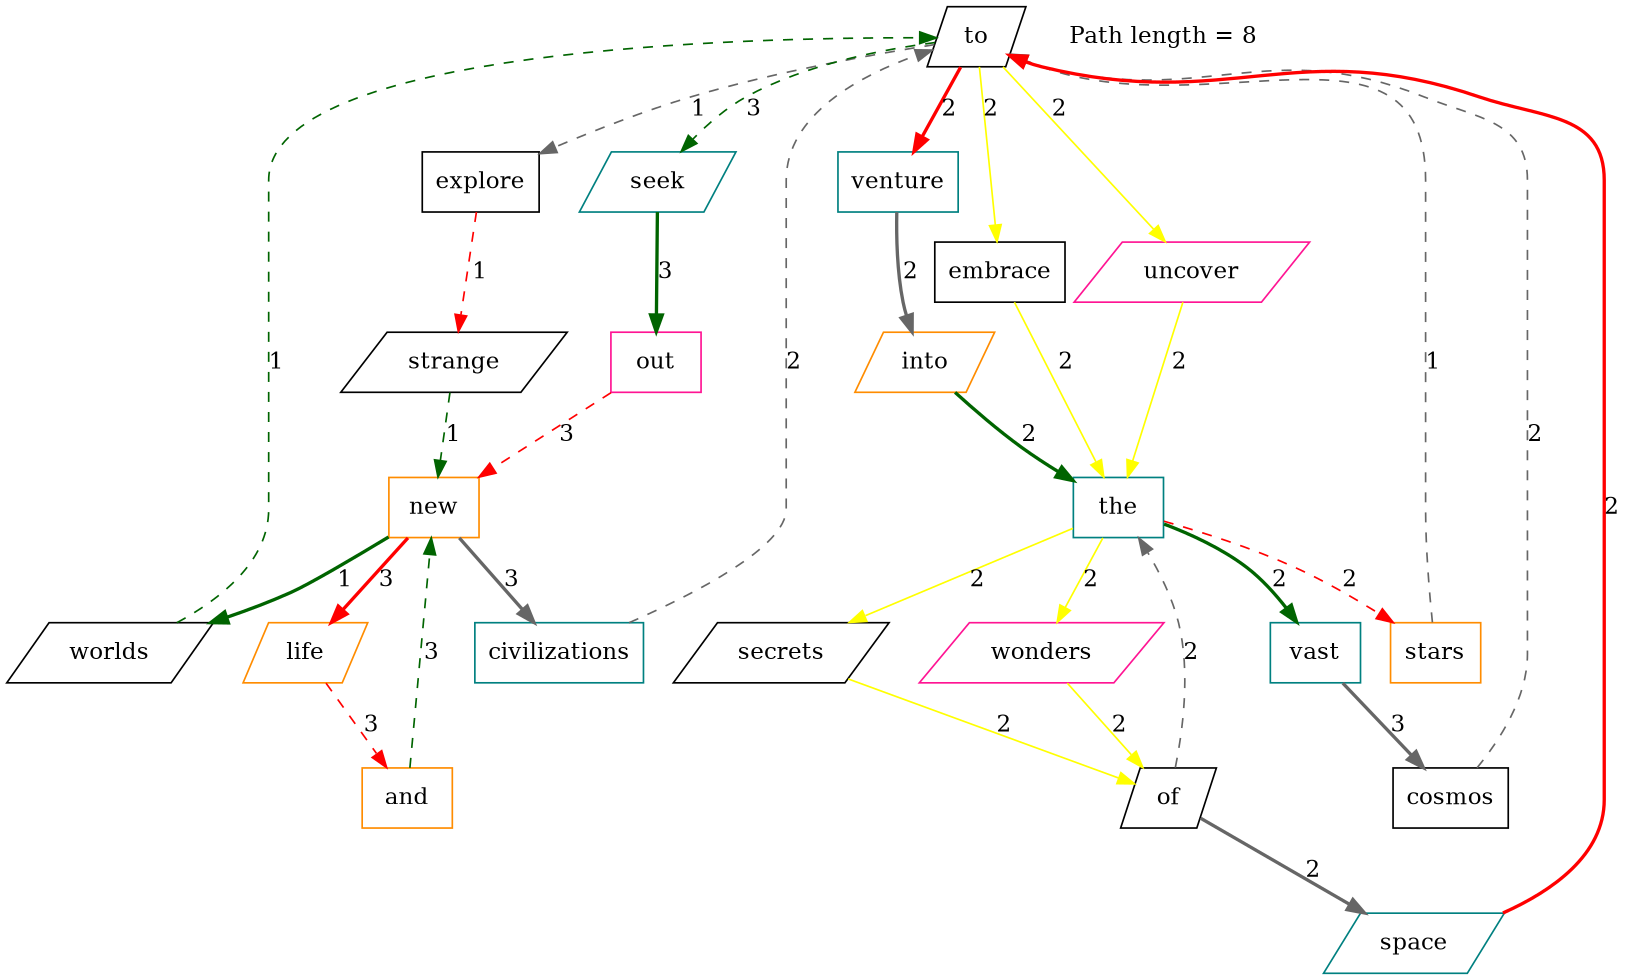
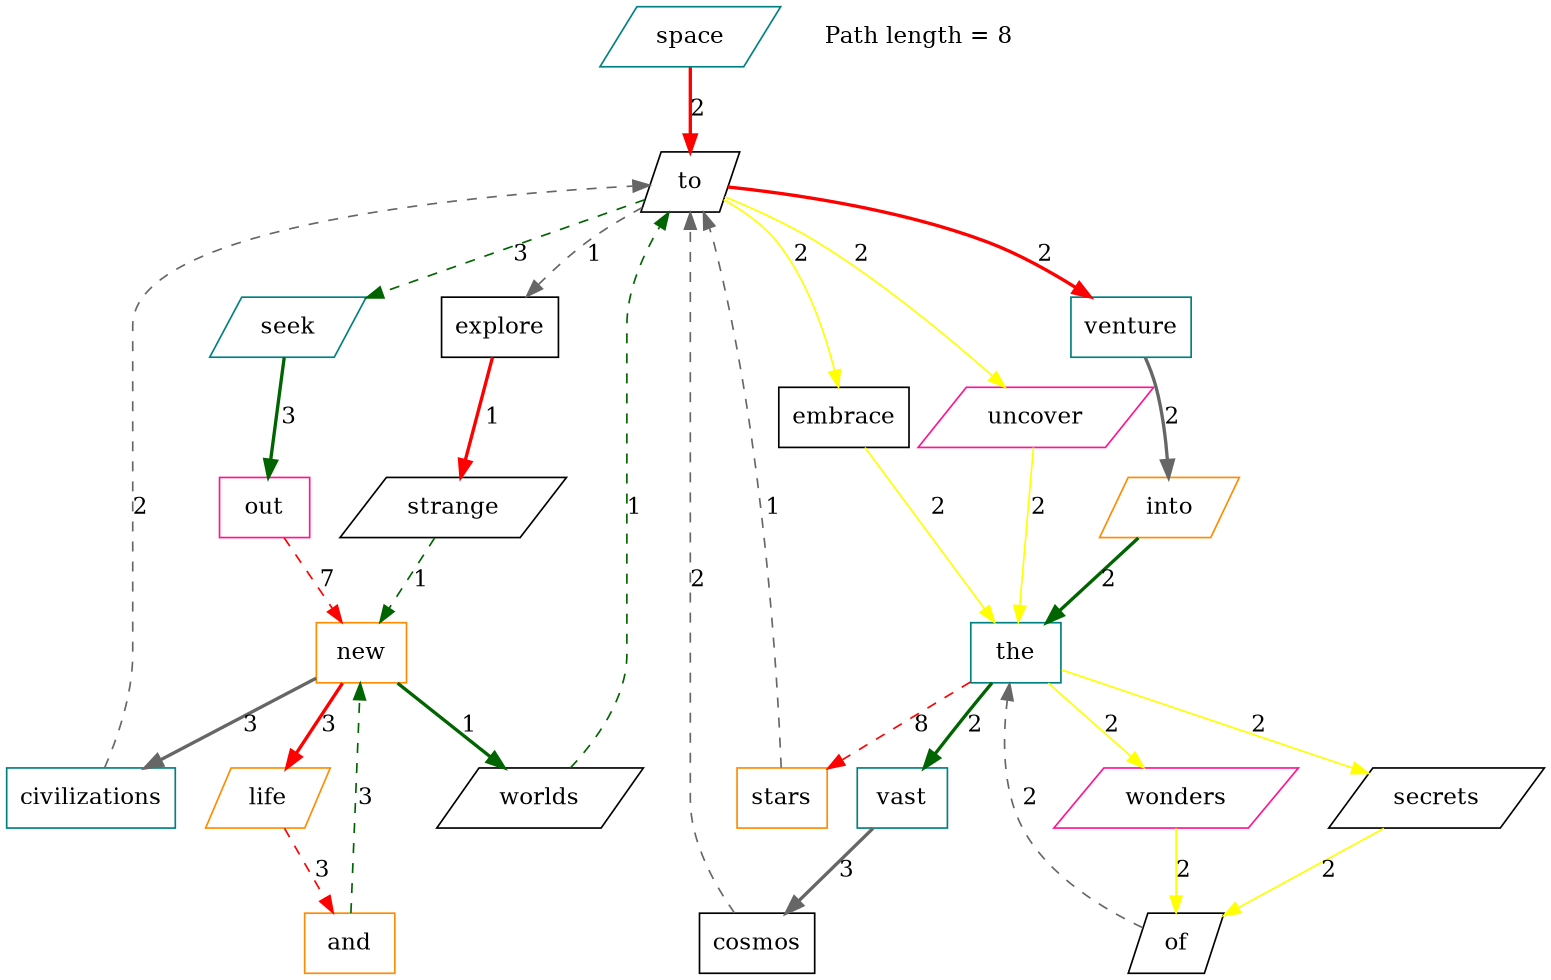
edge "explore" -> "strange": style dashed -> bold
edge "out" -> "new": label "3" -> "7"
edge "the" -> "stars": label "2" -> "8"
edge "of" -> "space": removed, label "2"
